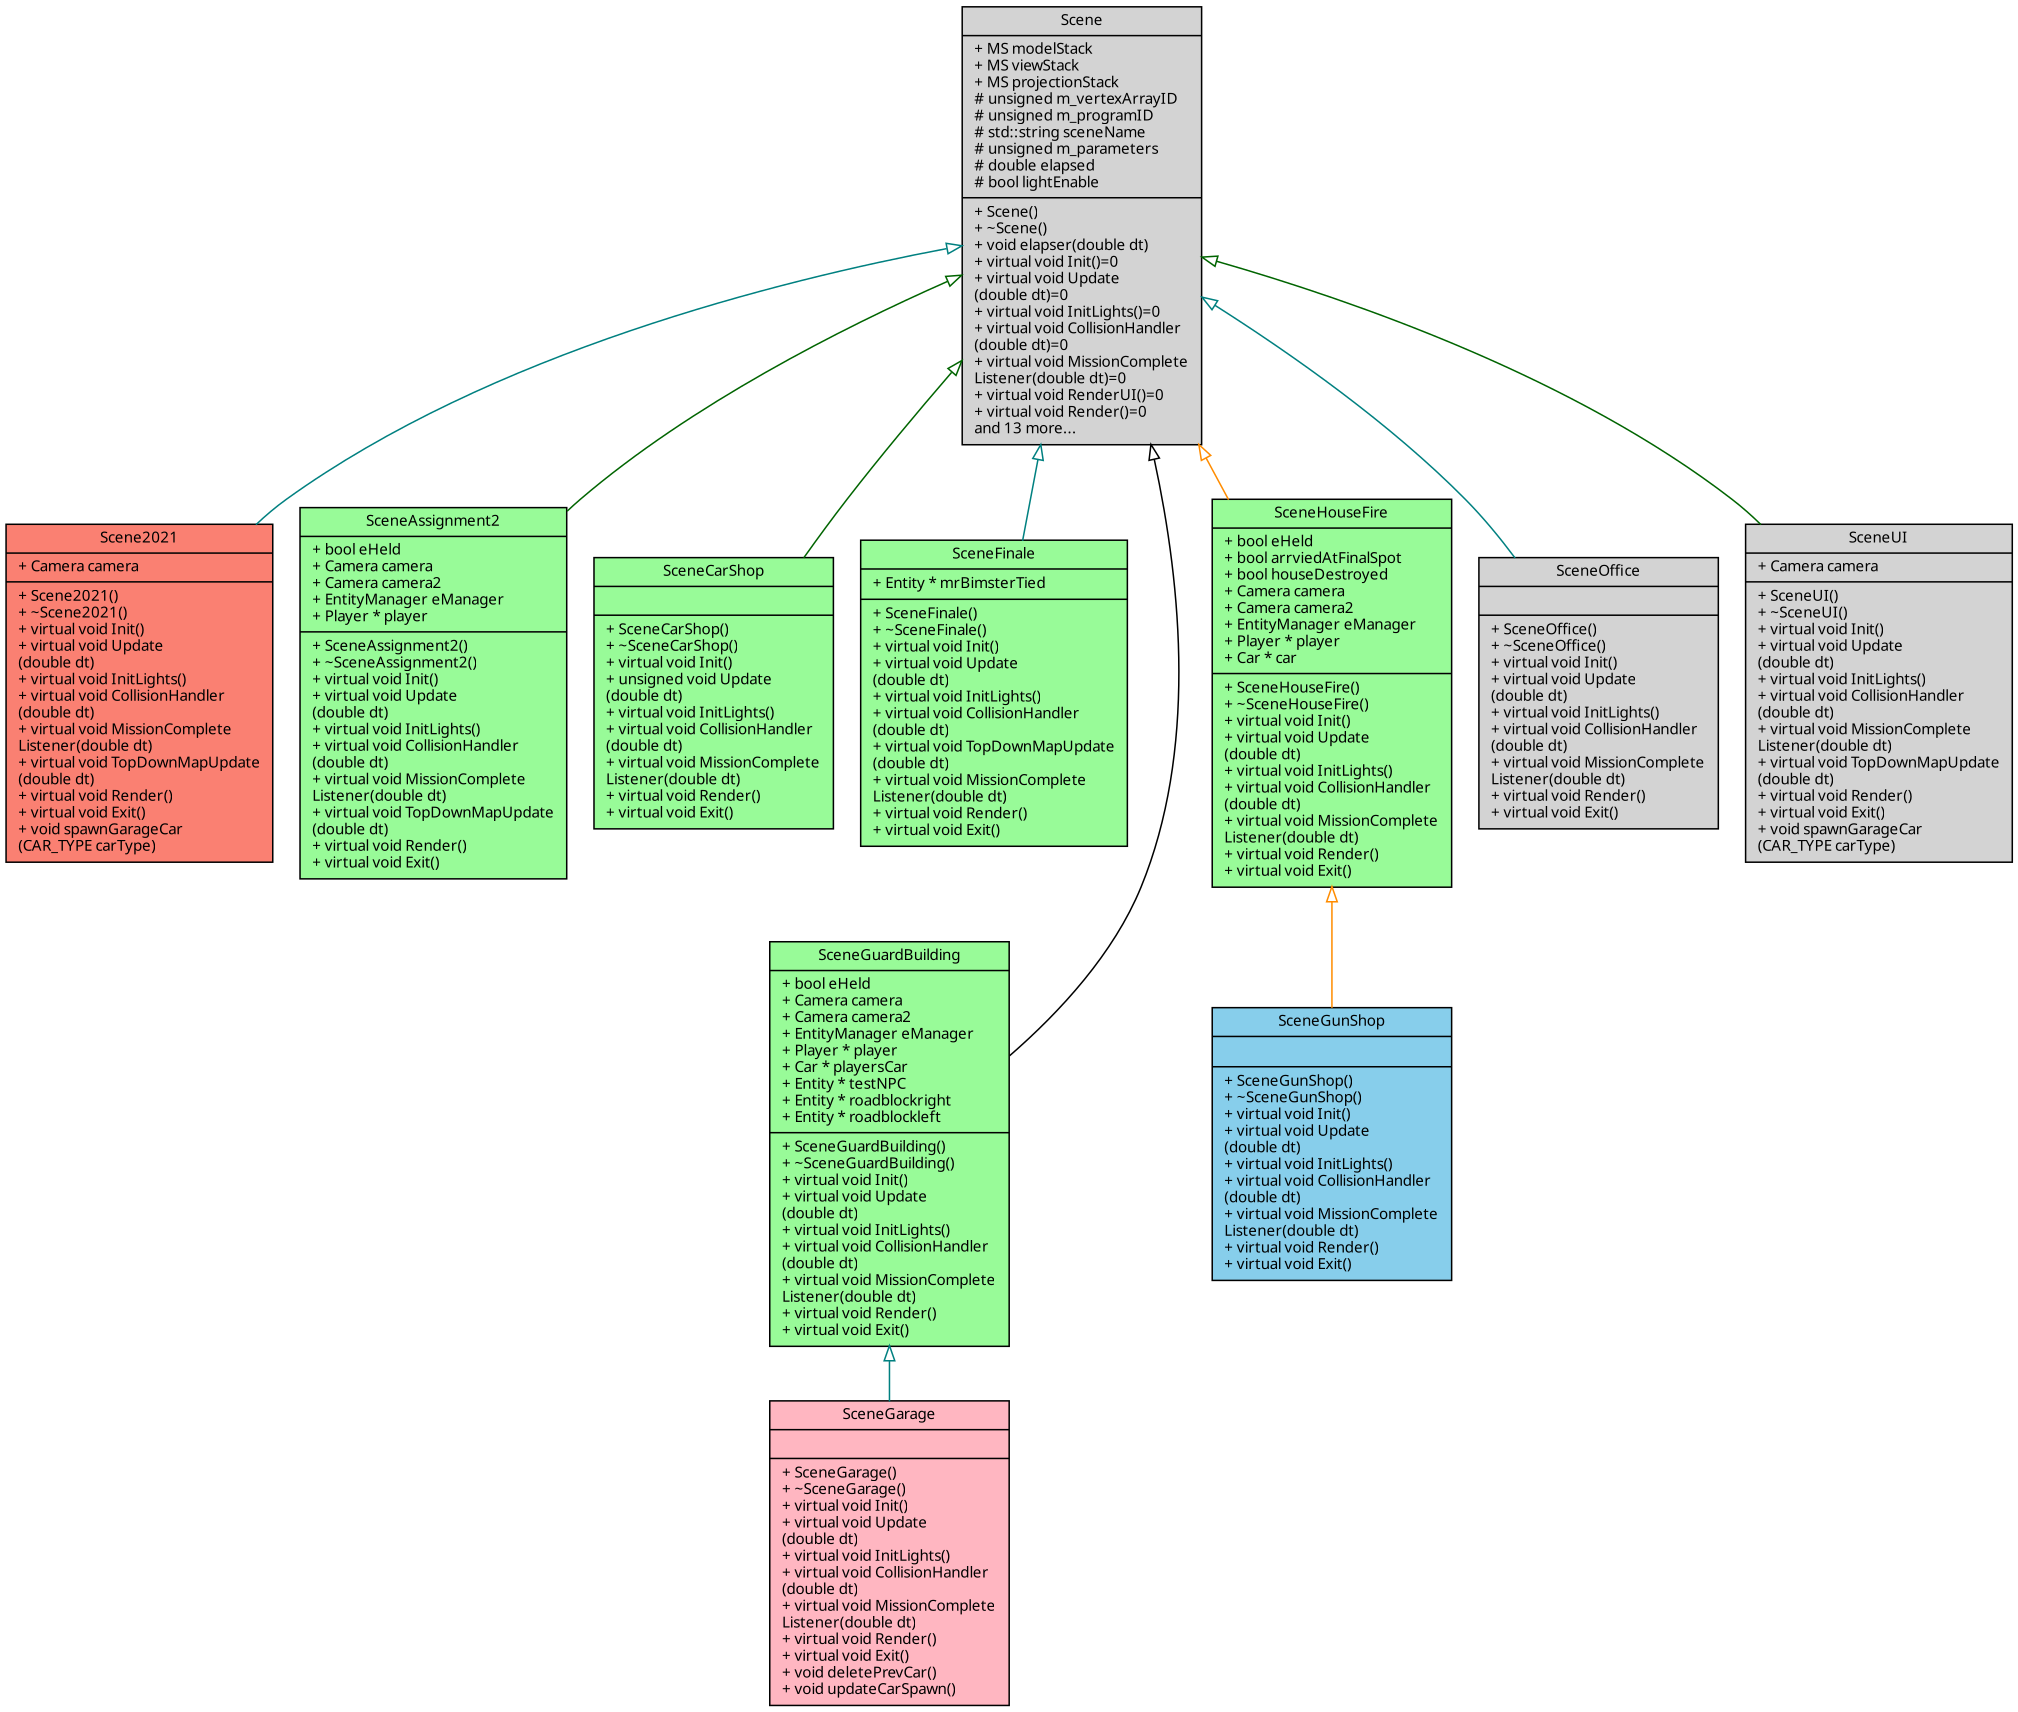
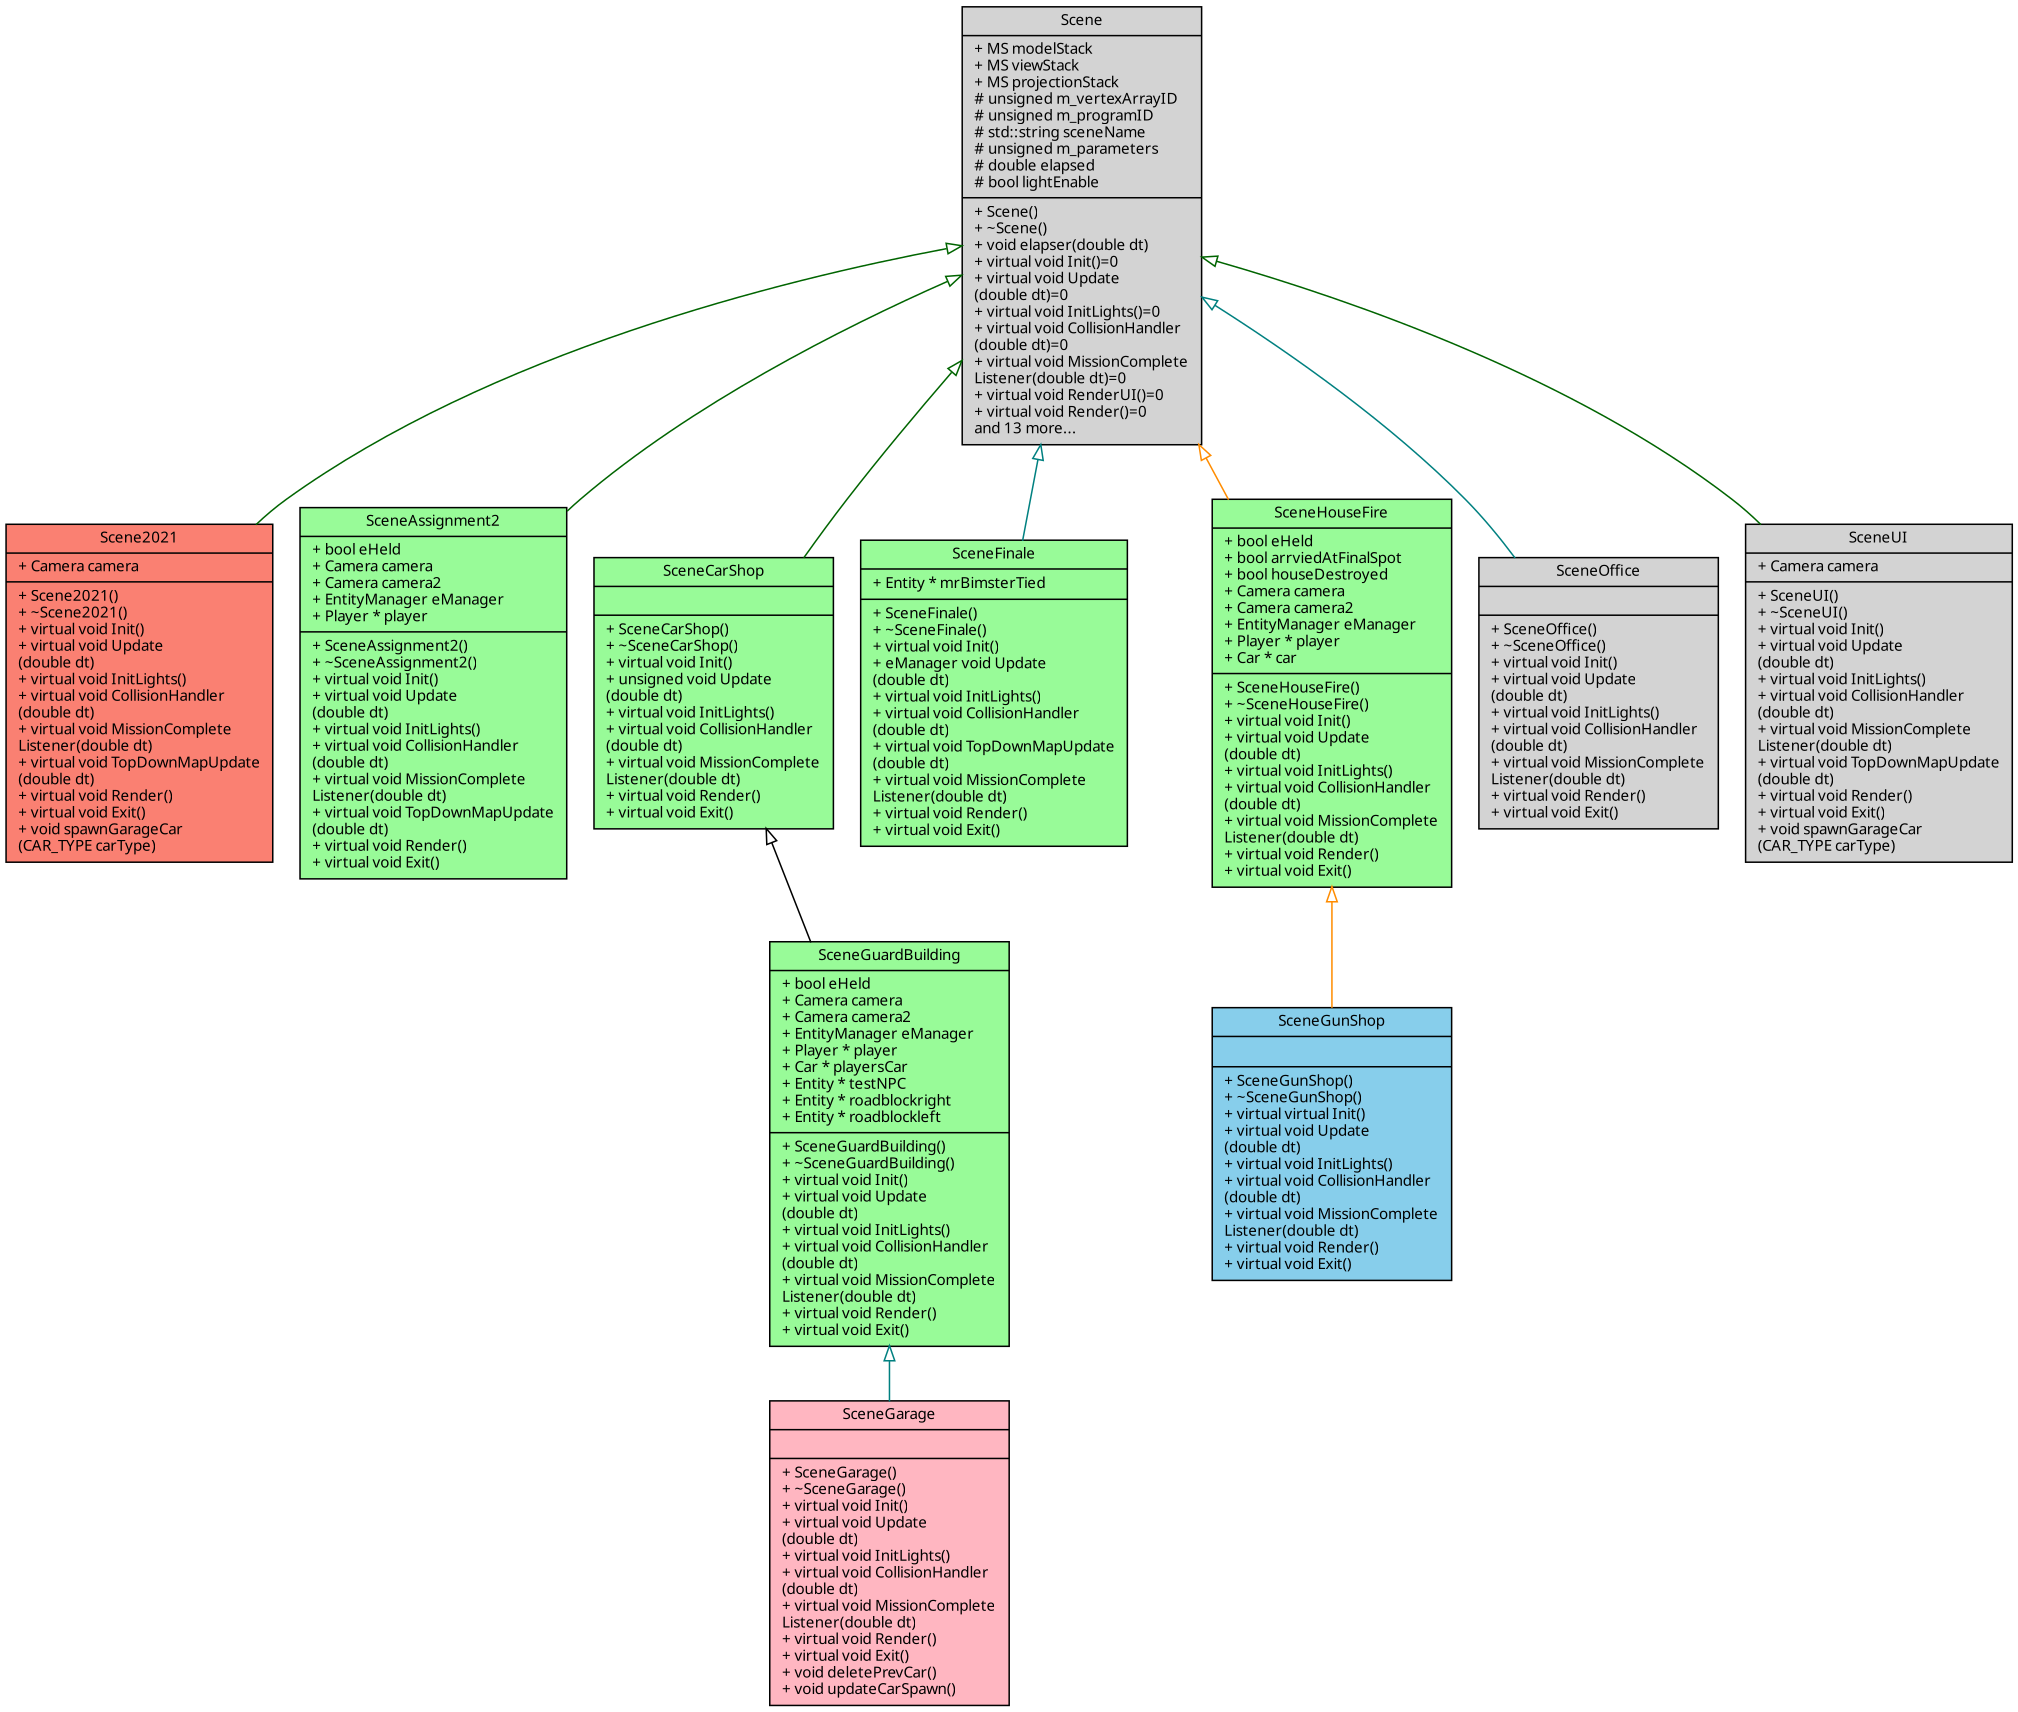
edge "Scene2021" -> "Scene": color teal -> darkgreen
node "SceneFinale": text "+ virtual void Update" -> "+ eManager void Update"
edge "SceneGuardBuilding" -> "Scene": now "SceneGuardBuilding" -> "SceneCarShop"
node "SceneGunShop": text "+ virtual void Init()" -> "+ virtual virtual Init()"
